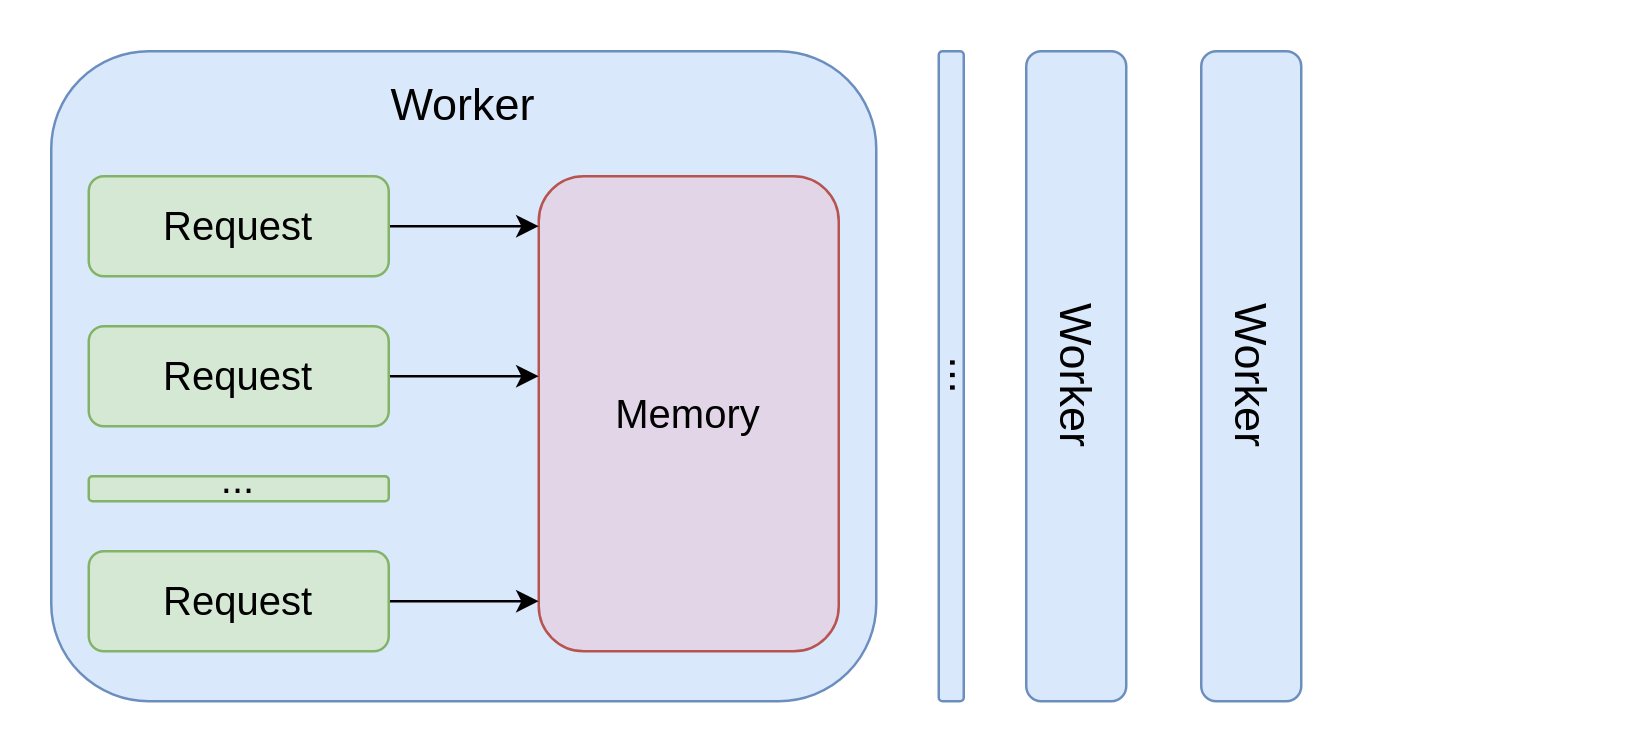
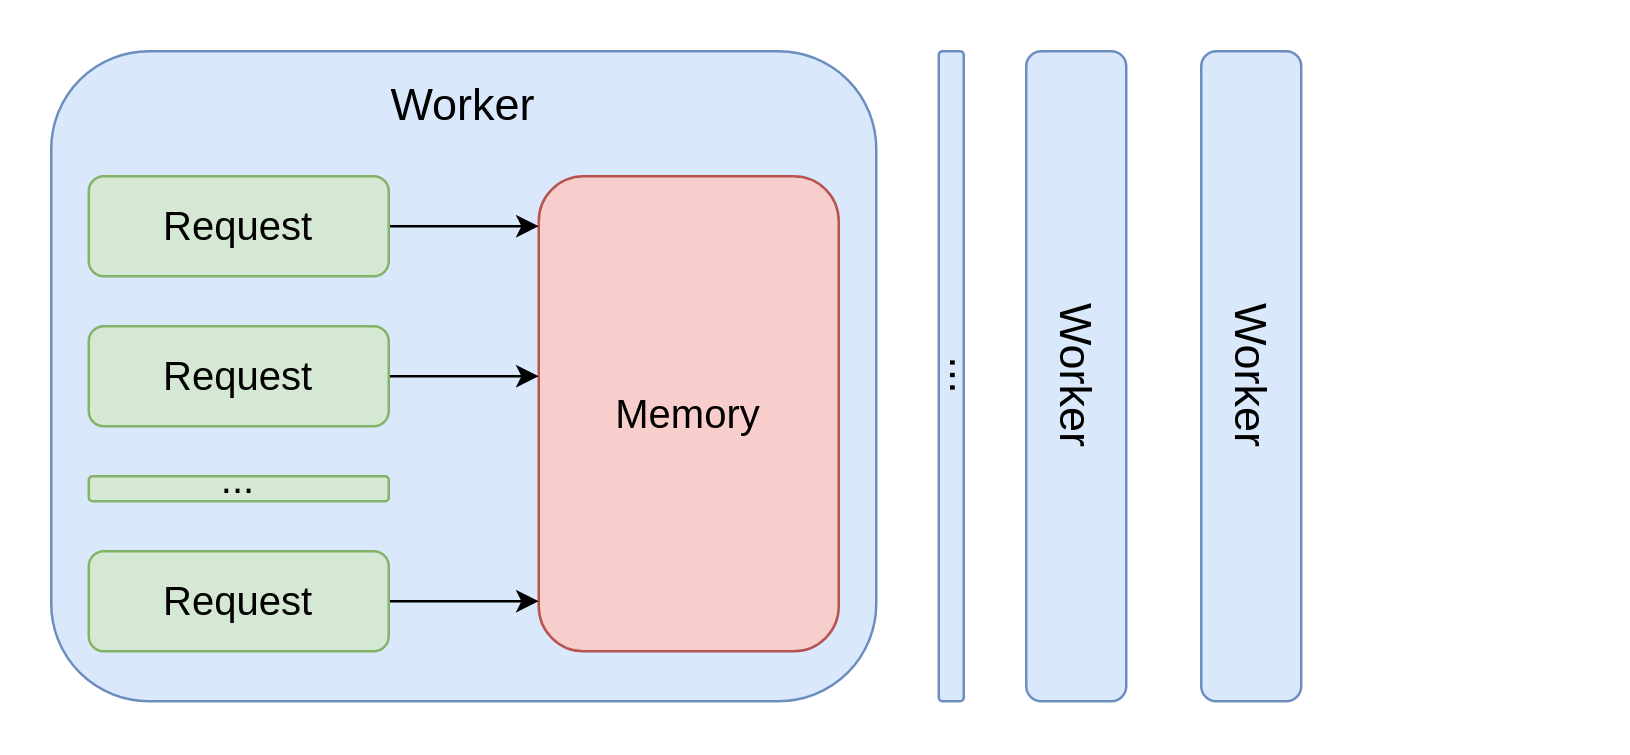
node "Memory": fillcolor #e1d5e7 -> #f8cecc
